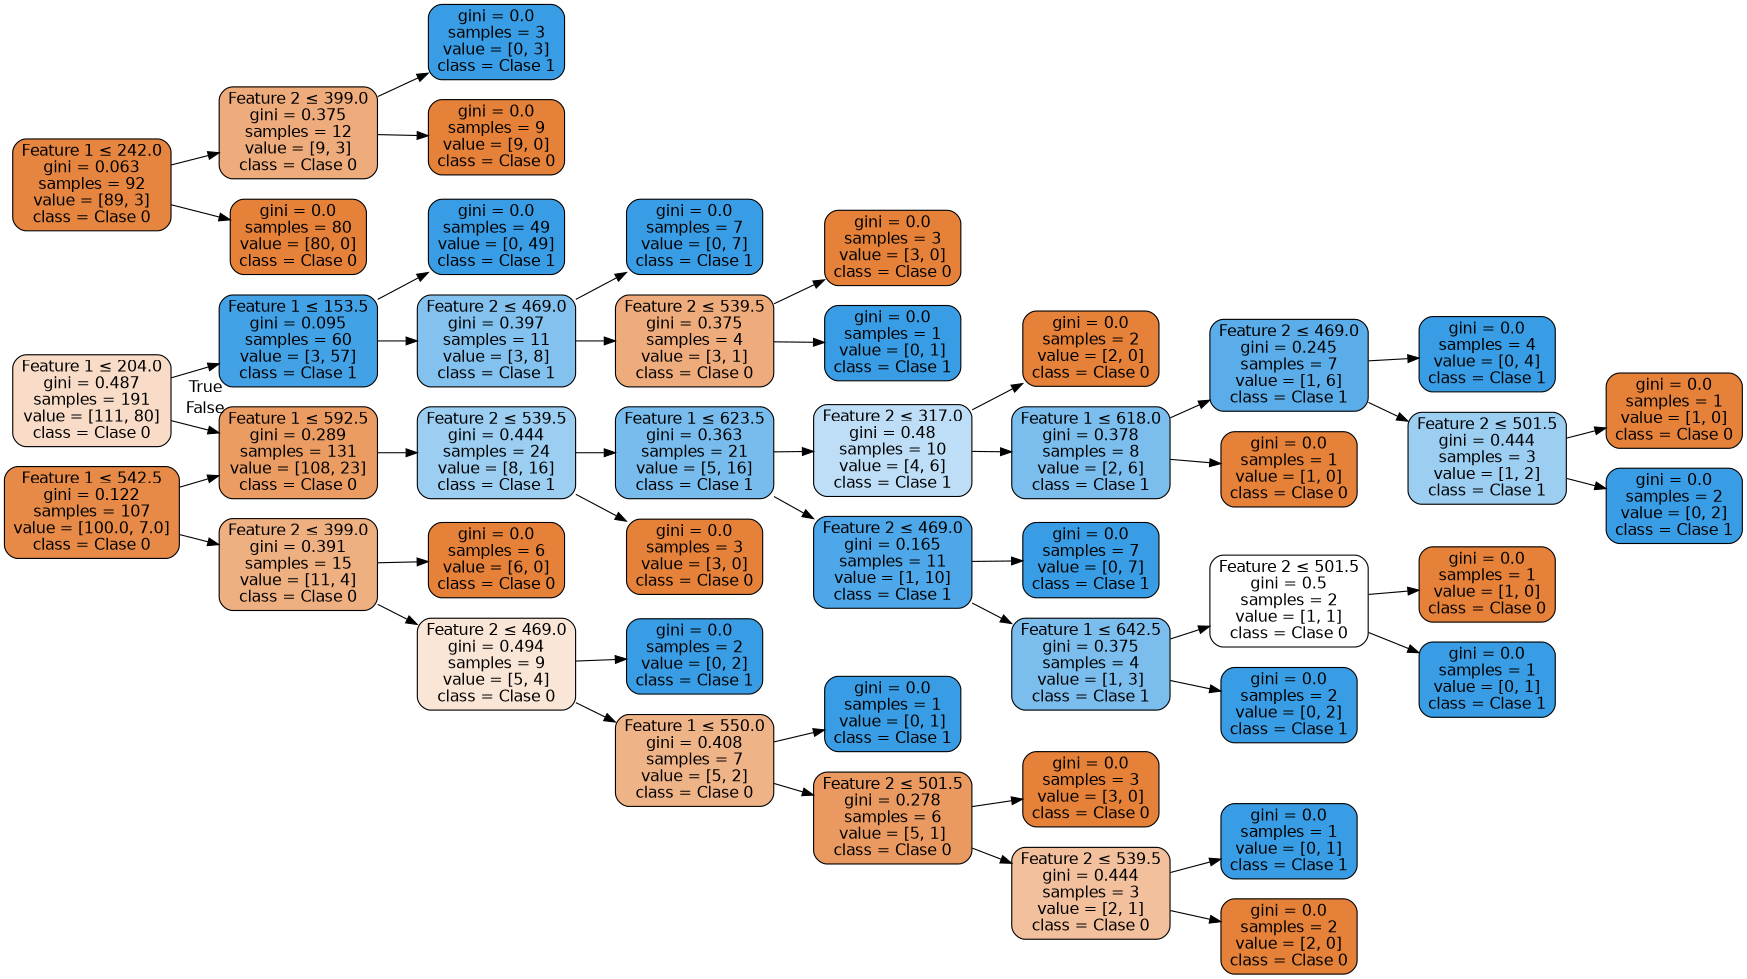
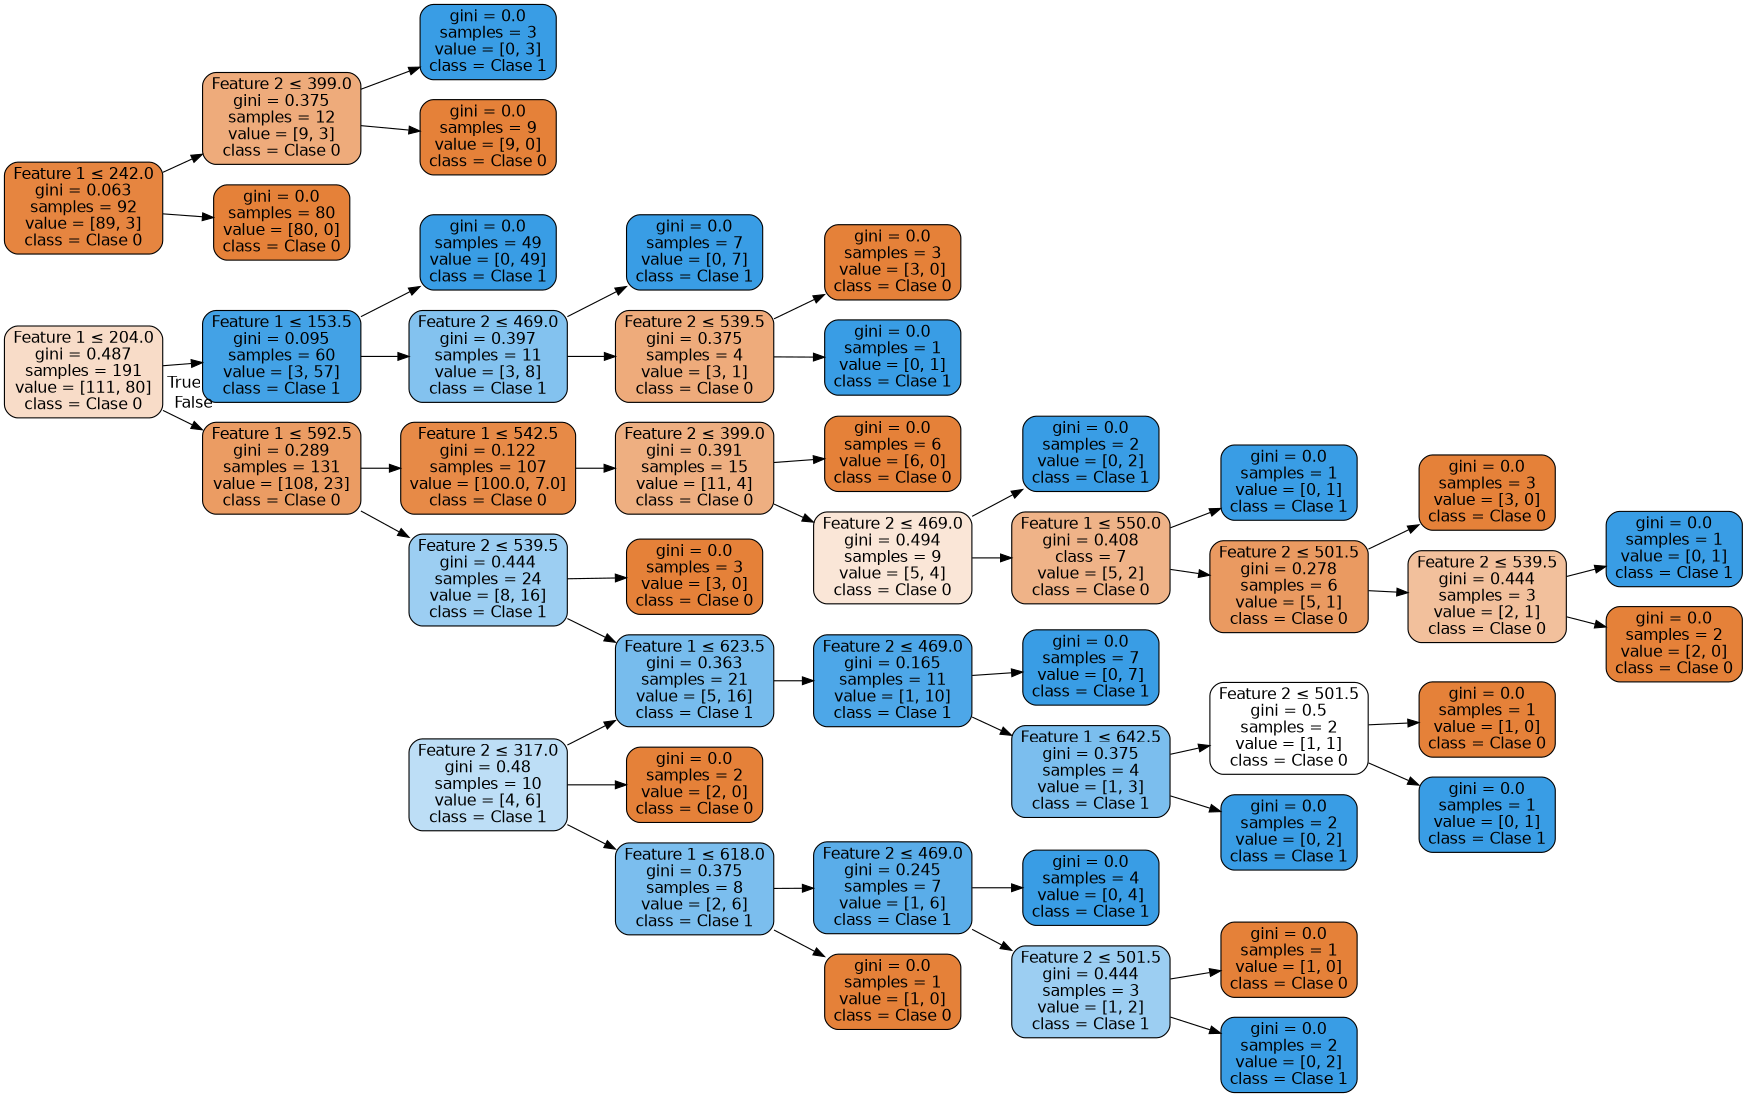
node "Feature 1 ≤ 618.0": text "gini = 0.378" -> "gini = 0.375"
edge "Feature 1 ≤ 623.5" -> "Feature 2 ≤ 317.0": reversed
edge "Feature 1 ≤ 542.5" -> "Feature 1 ≤ 592.5": reversed
node "Feature 1 ≤ 550.0": text "samples = 7" -> "class = 7"
